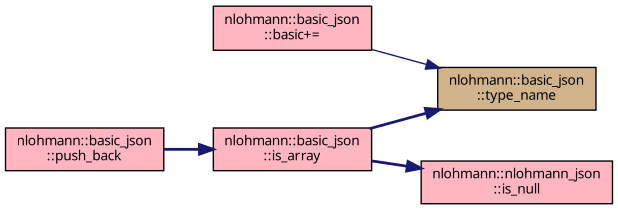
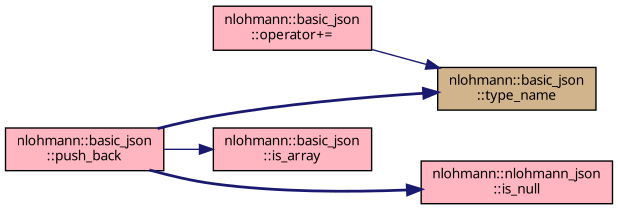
node "nlohmann::basic_json ::basic+=": label "nlohmann::basic_json ::basic+=" -> "nlohmann::basic_json ::operator+="
edge "nlohmann::basic_json ::is_array" -> "nlohmann::basic_json ::type_name": now "nlohmann::basic_json ::push_back" -> "nlohmann::basic_json ::type_name"
edge "nlohmann::basic_json ::push_back" -> "nlohmann::basic_json ::is_array": style bold -> solid
edge "nlohmann::basic_json ::is_array" -> "nlohmann::nlohmann_json ::is_null": now "nlohmann::basic_json ::push_back" -> "nlohmann::nlohmann_json ::is_null"
